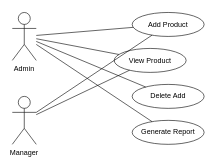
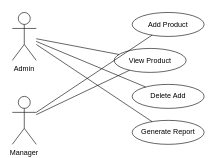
edge "Add Product" -- "Admin": removed
